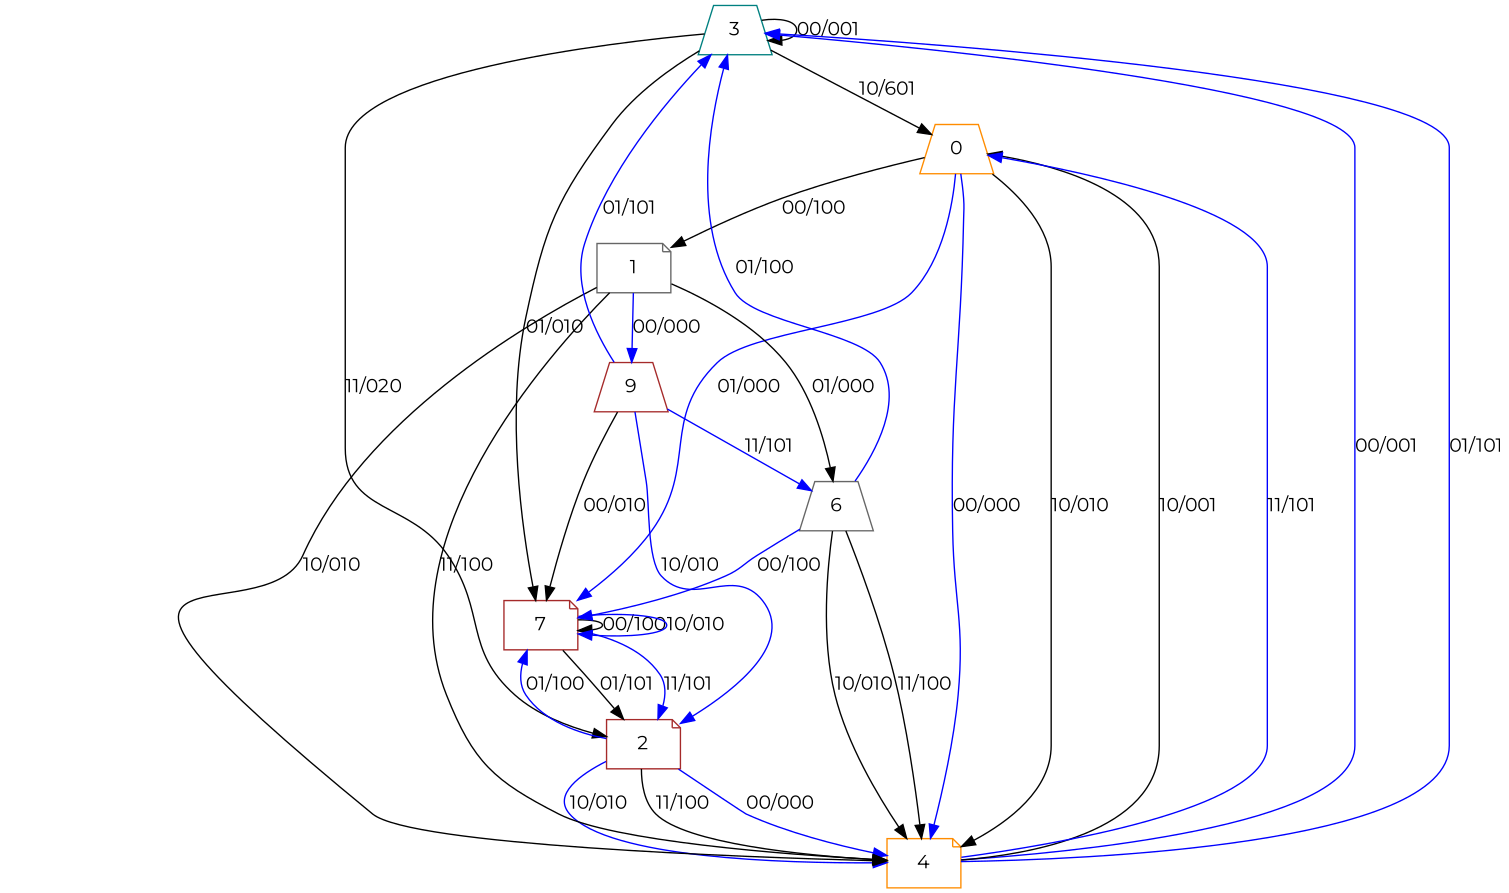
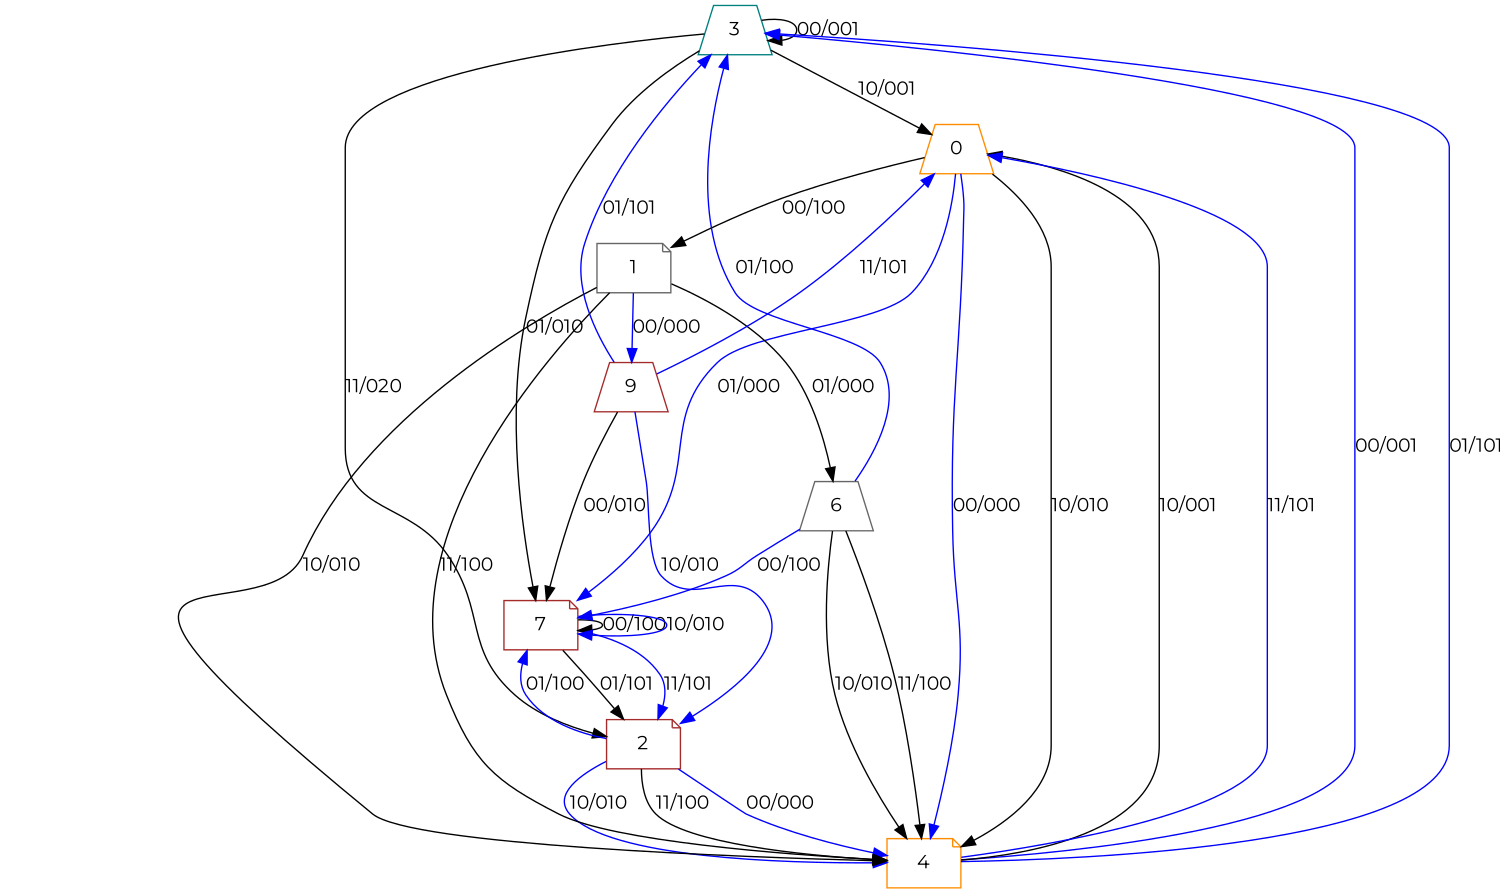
edge "3" -> "0": label "10/601" -> "10/001"
edge "9" -> "6": now "9" -> "0"
